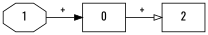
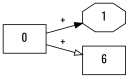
edge "1" -> "0": reversed
node "2": label "2" -> "6"
